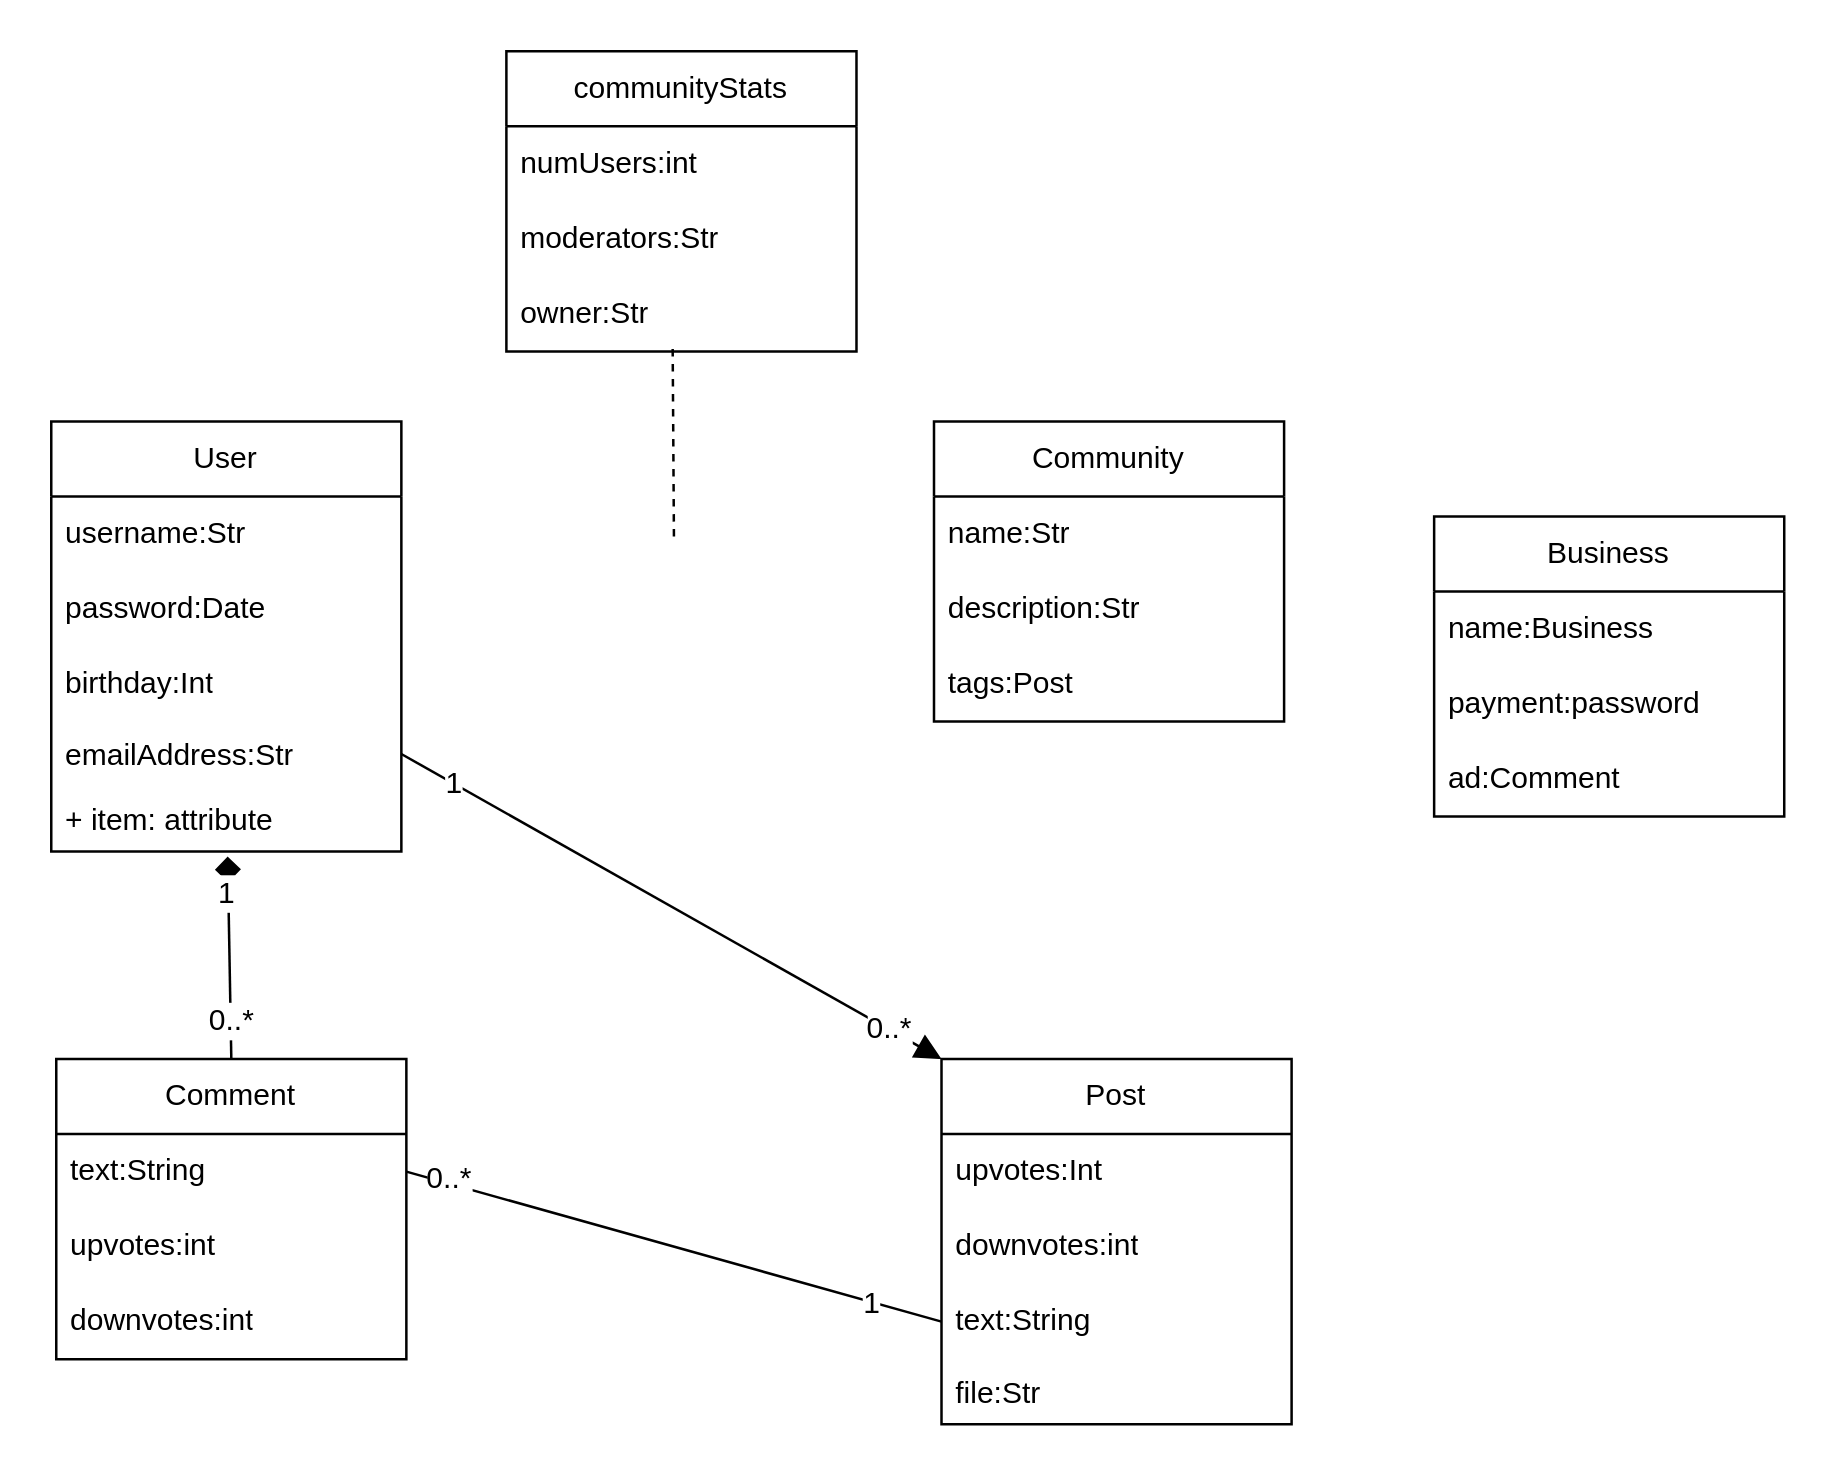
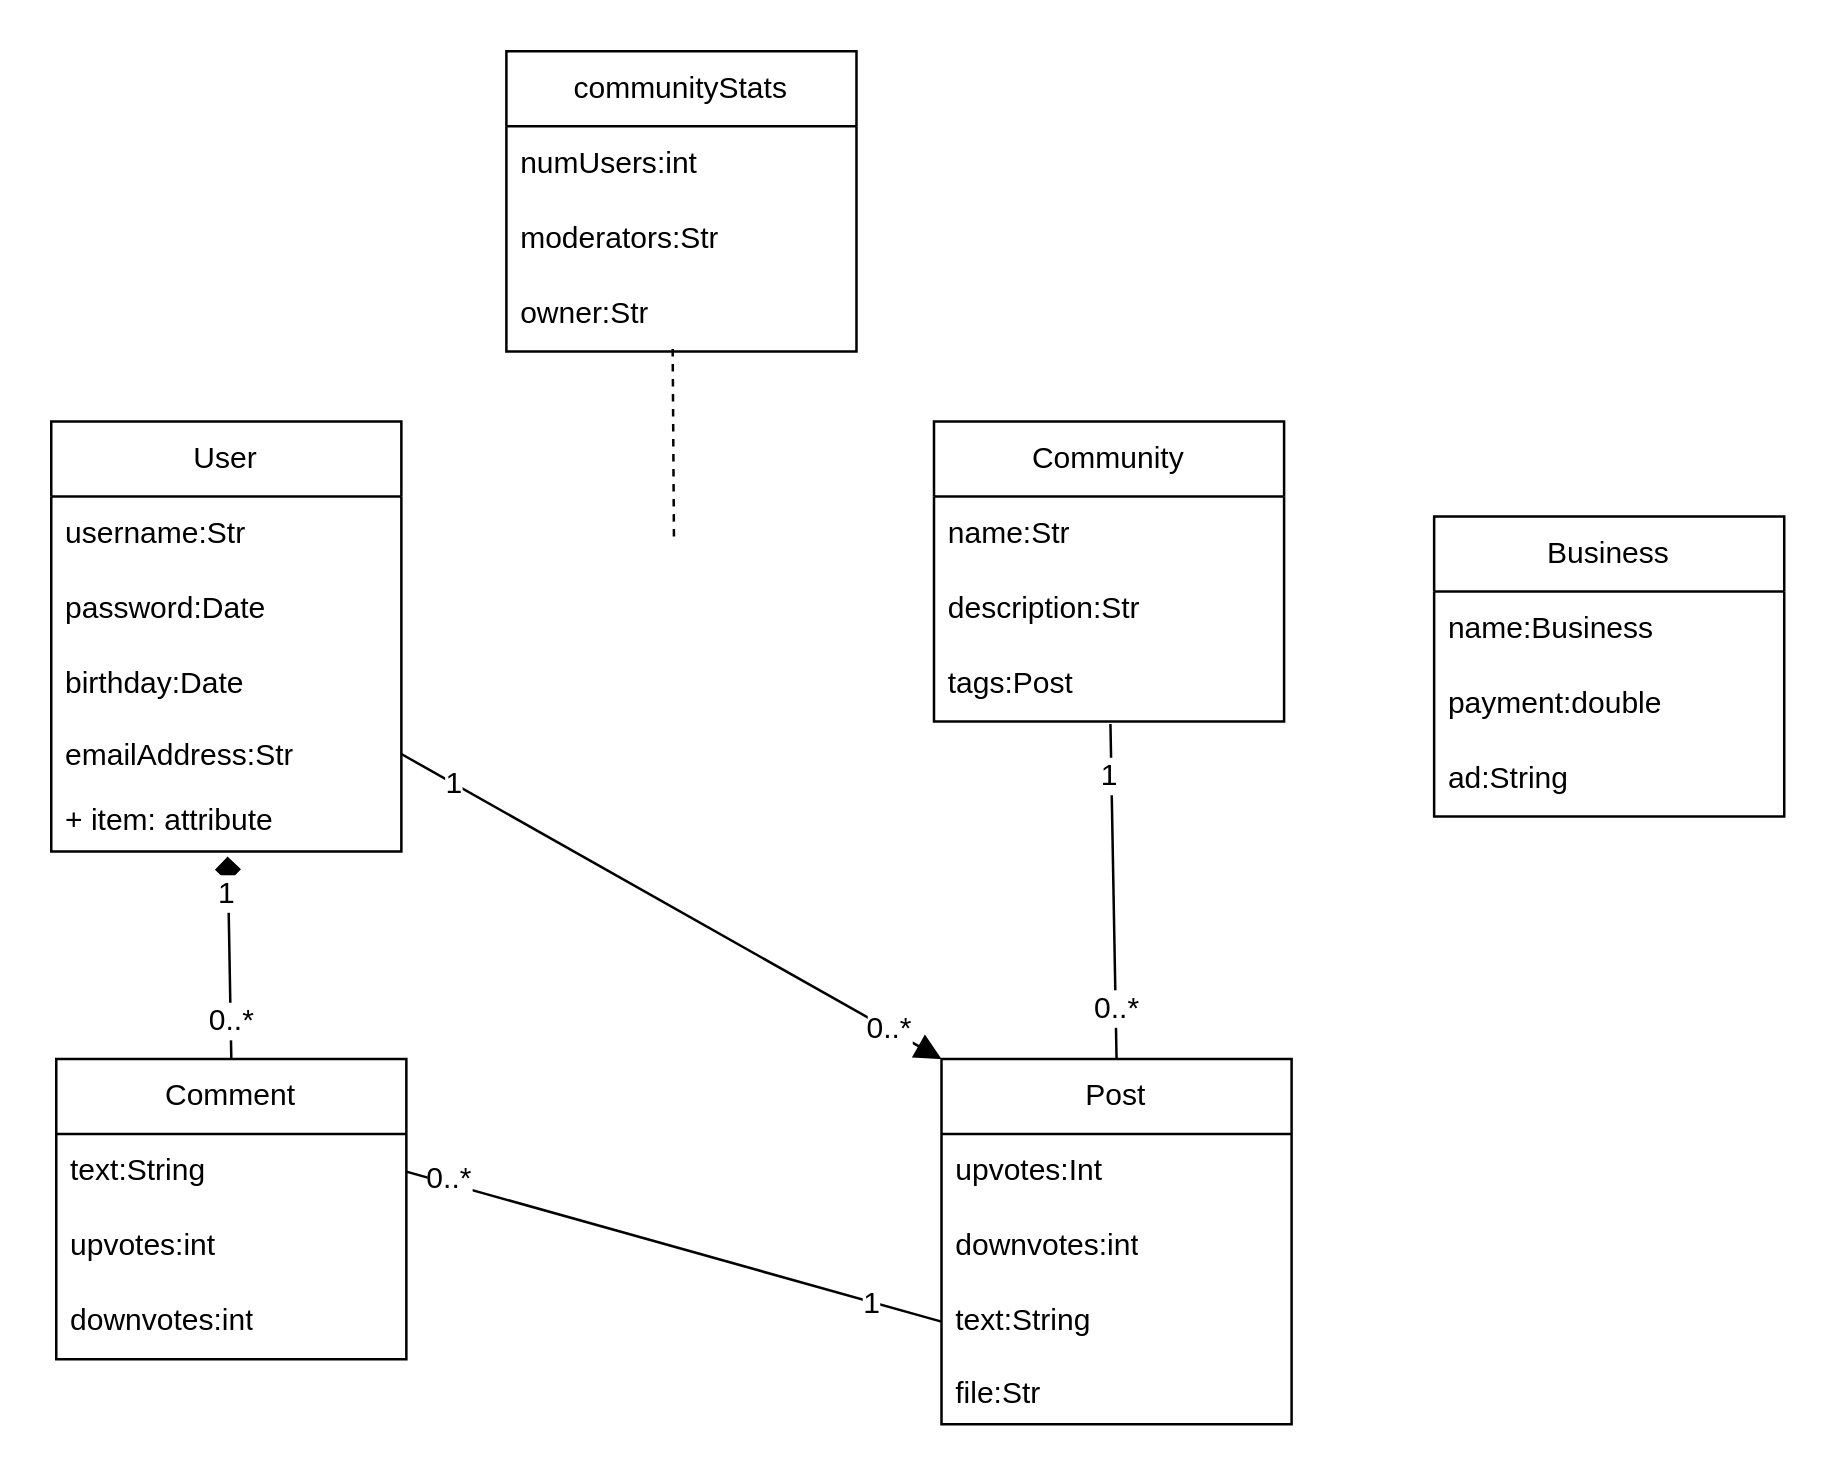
node "birthday:Int": label "birthday:Int" -> "birthday:Date"
node "payment:password": label "payment:password" -> "payment:double"
node "ad:Comment": label "ad:Comment" -> "ad:String"
edge "tags:Post" -- "Post": added, labels "1", "0..*"
